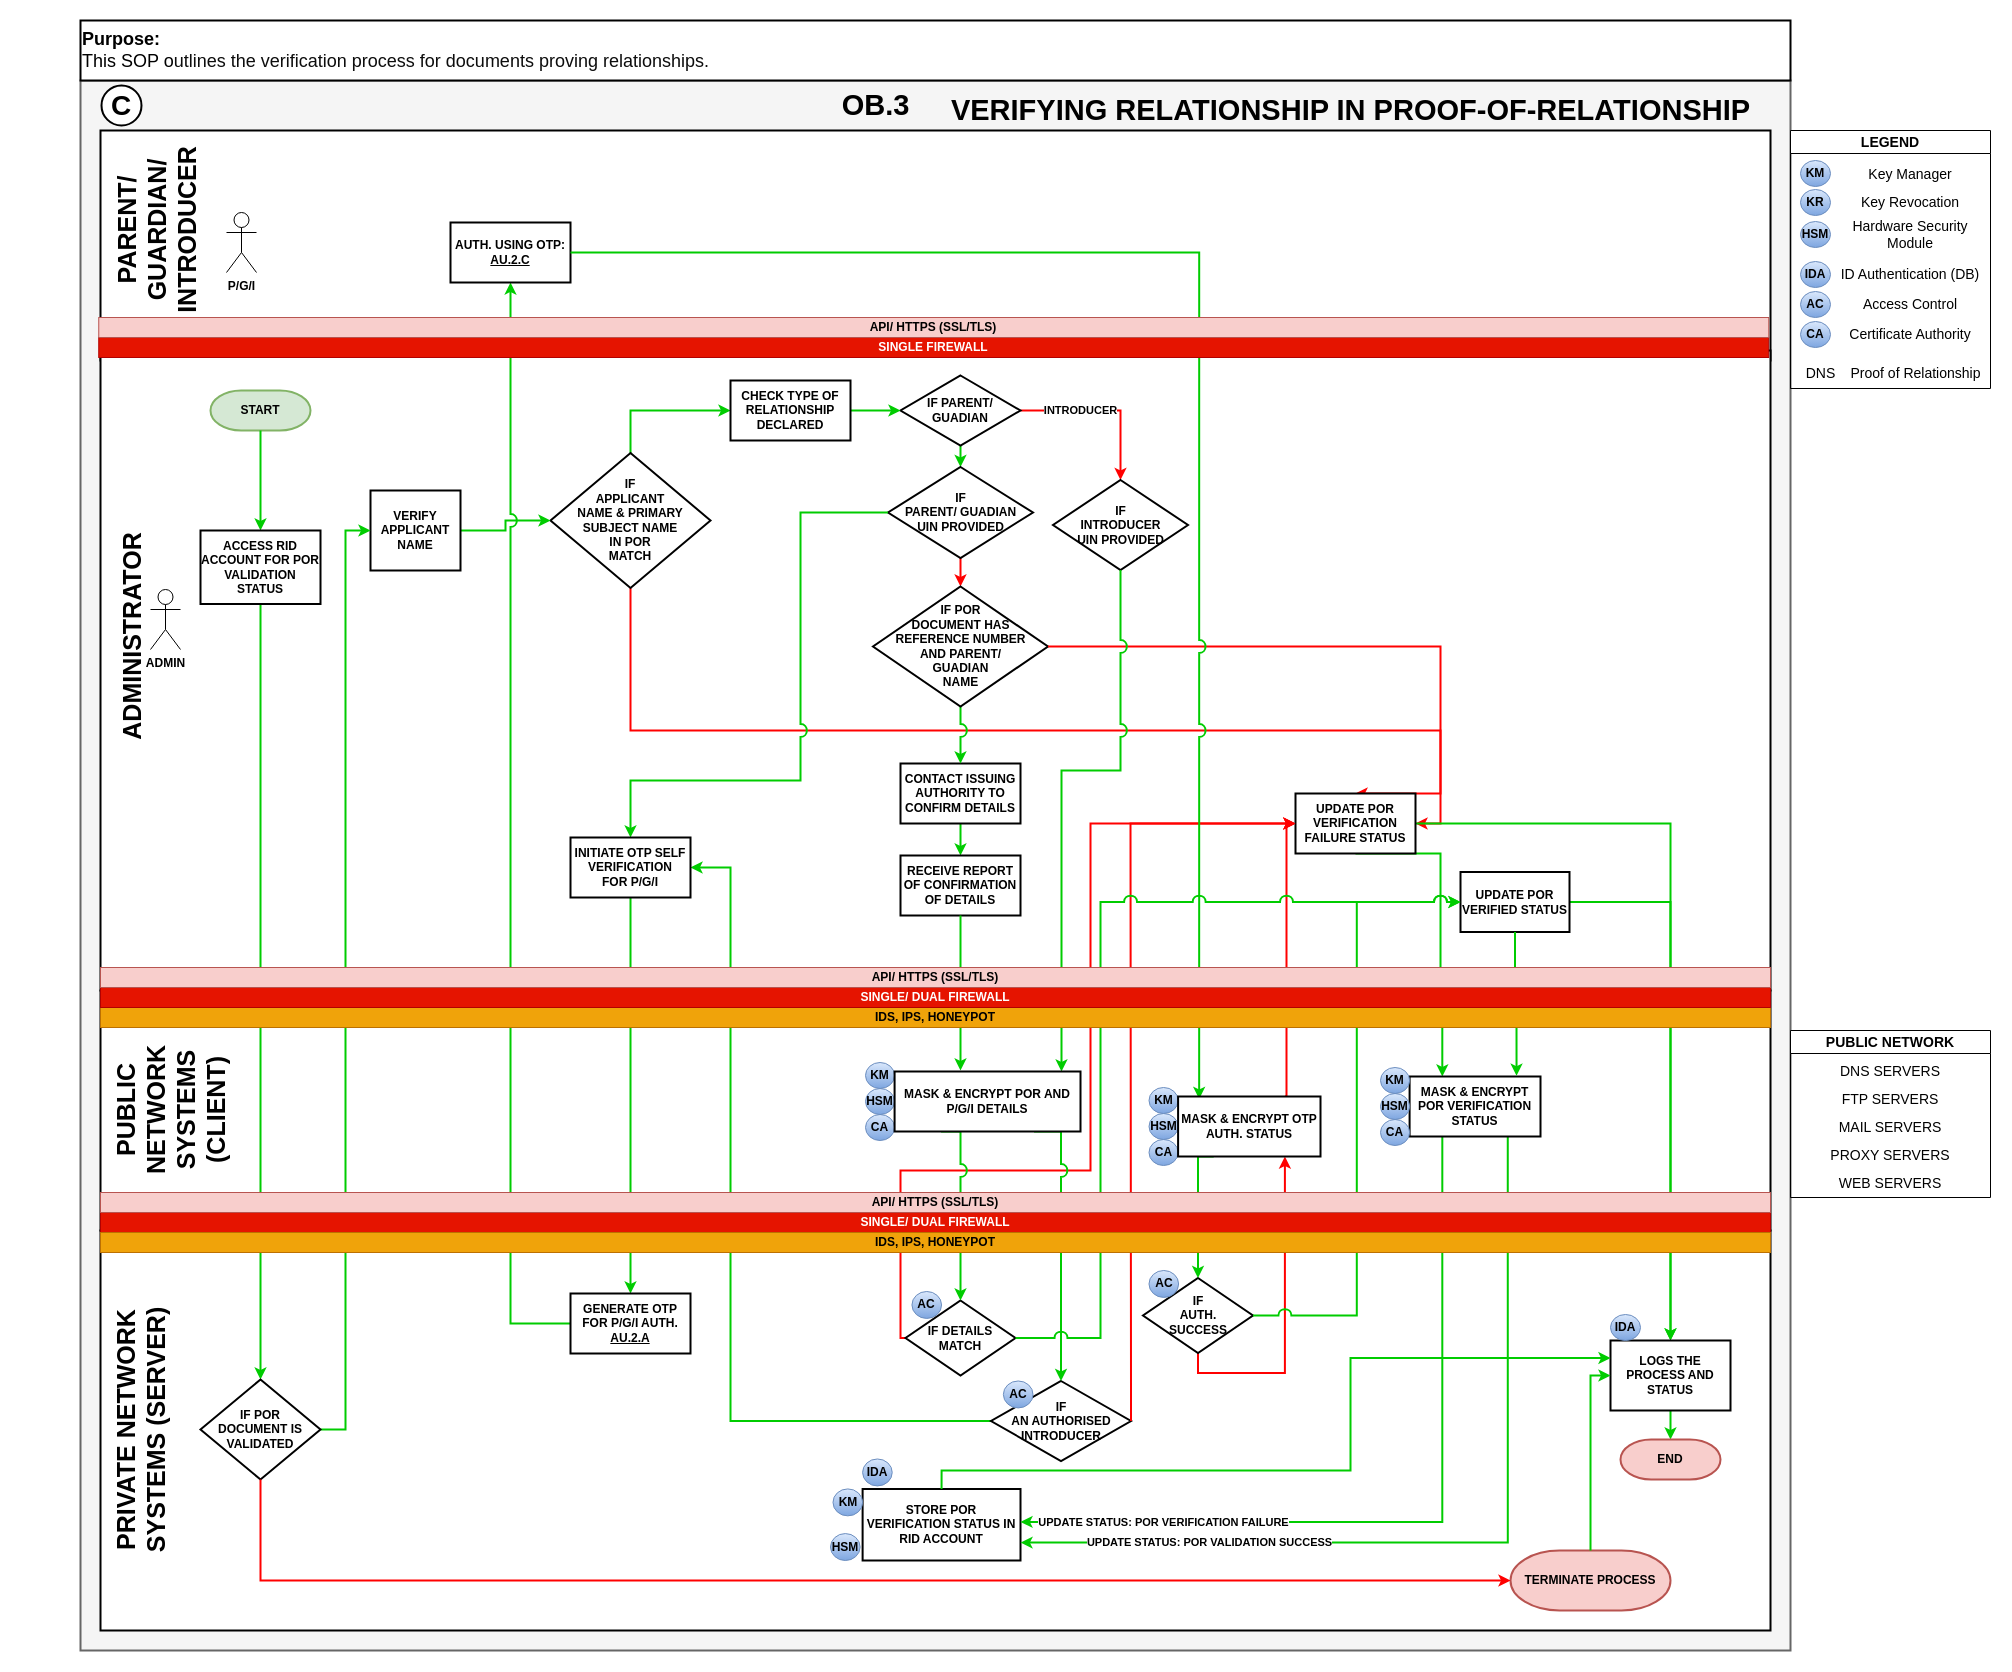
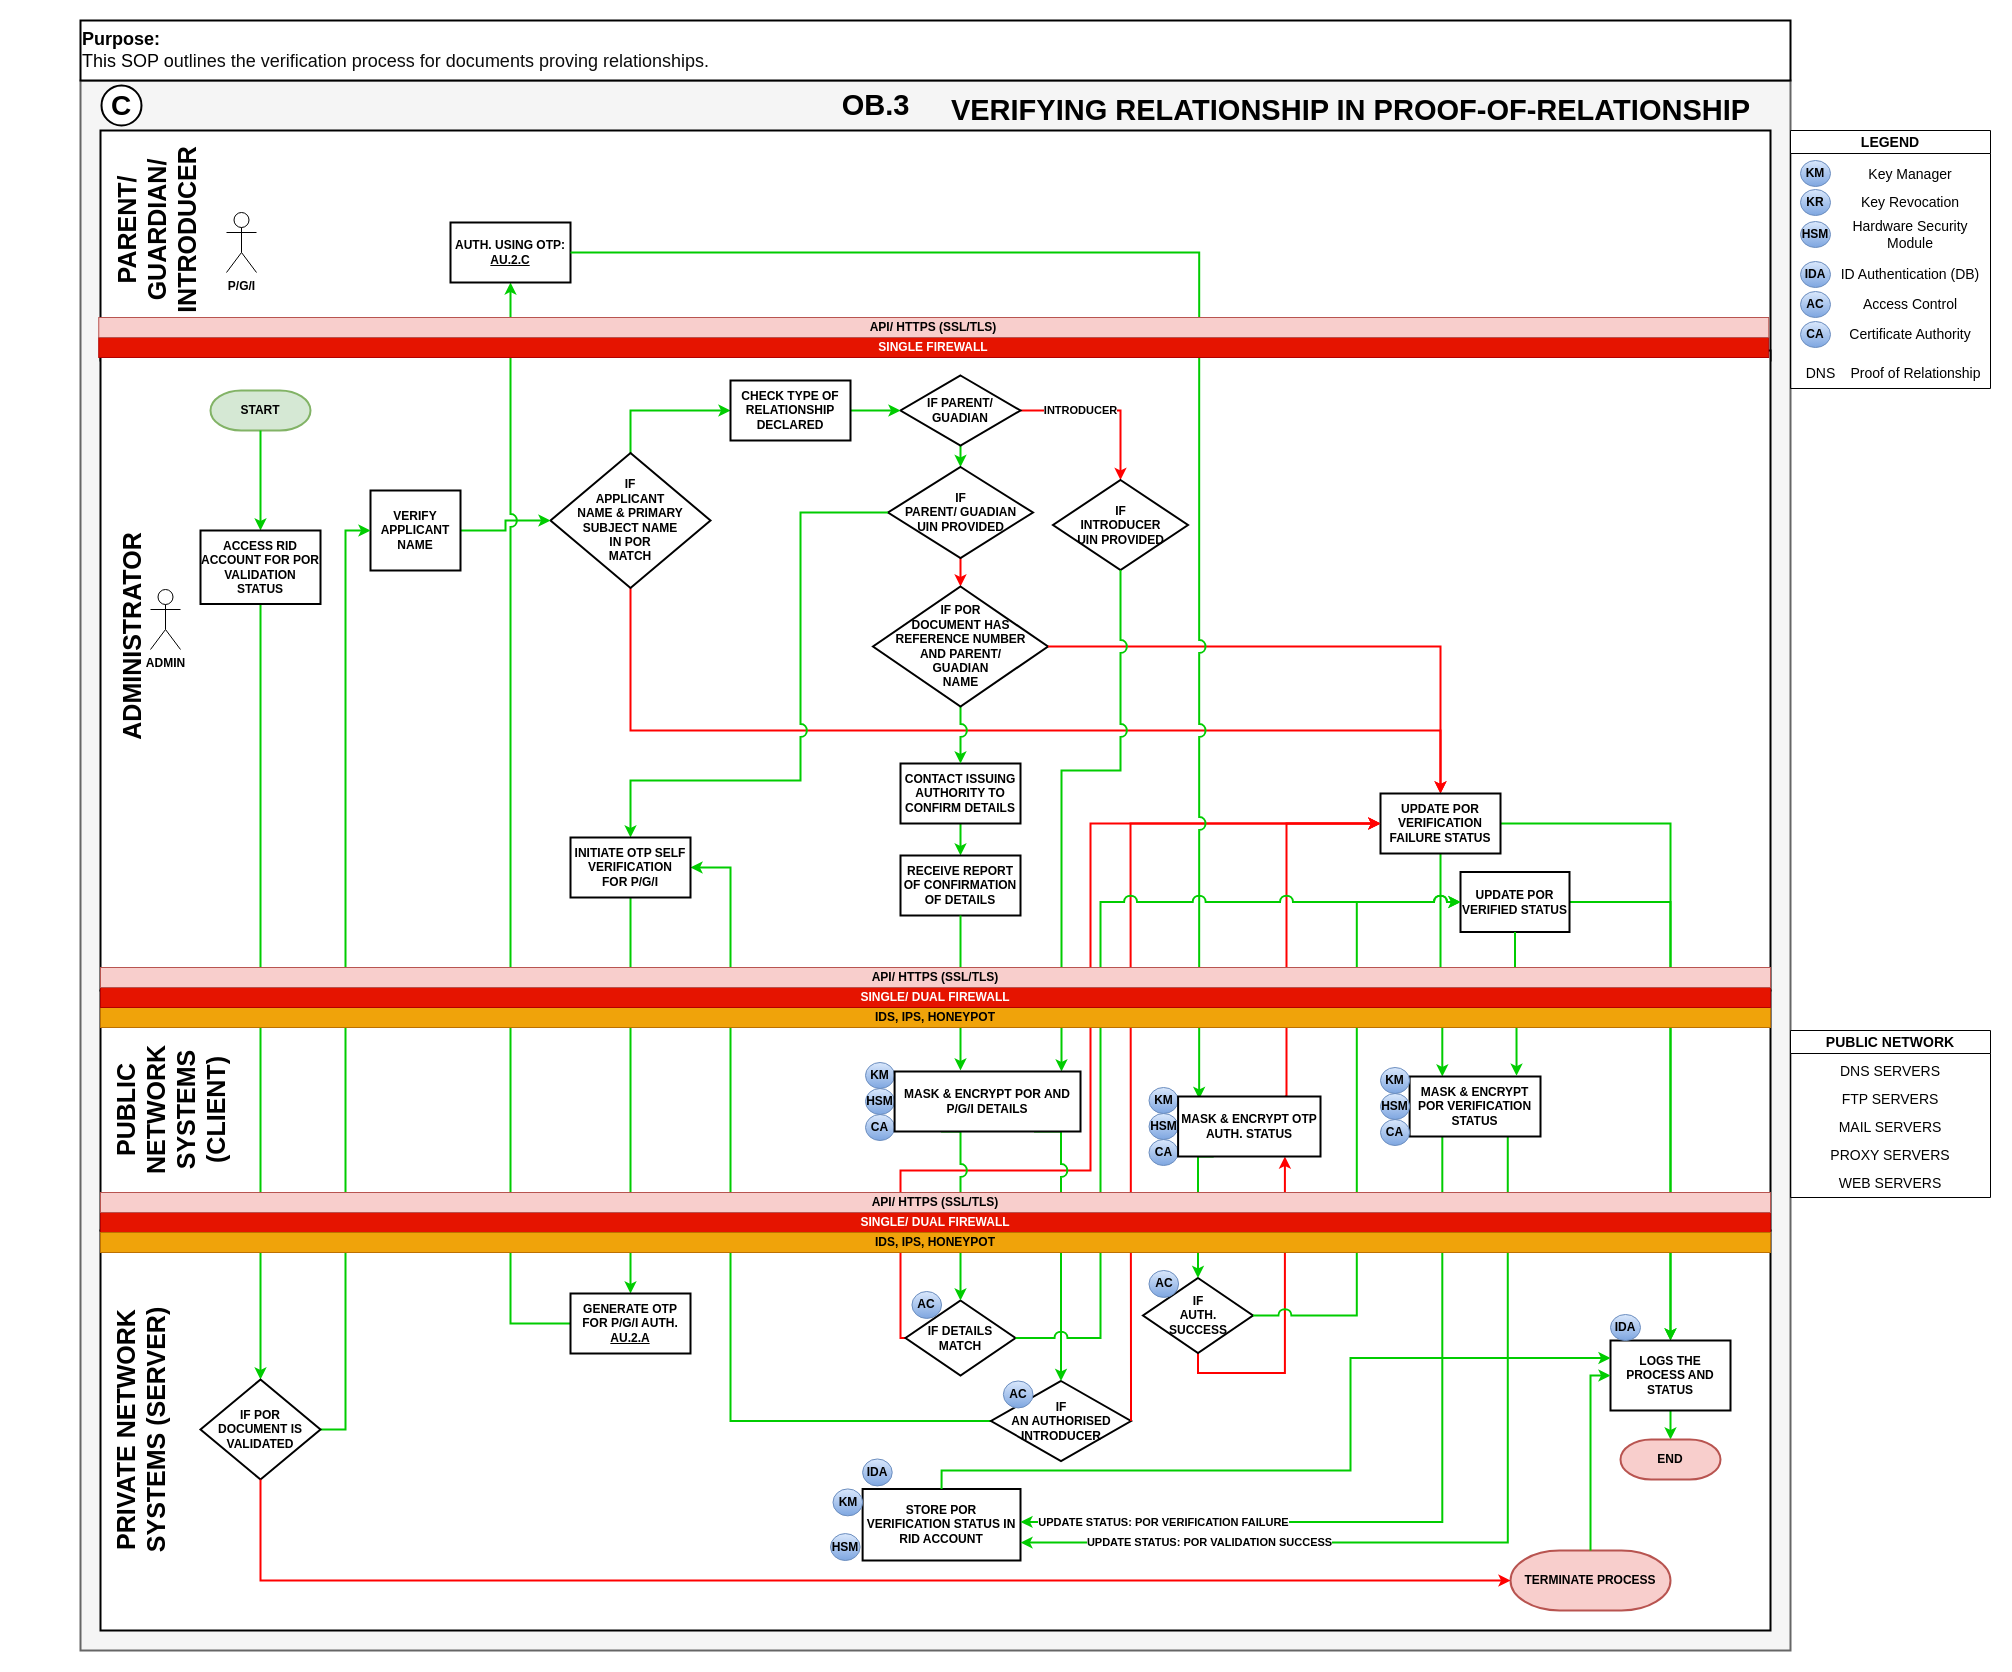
node "UPDATE POR VERIFICATION FAILURE STATUS": moved (1356, 824) -> (1441, 824)
